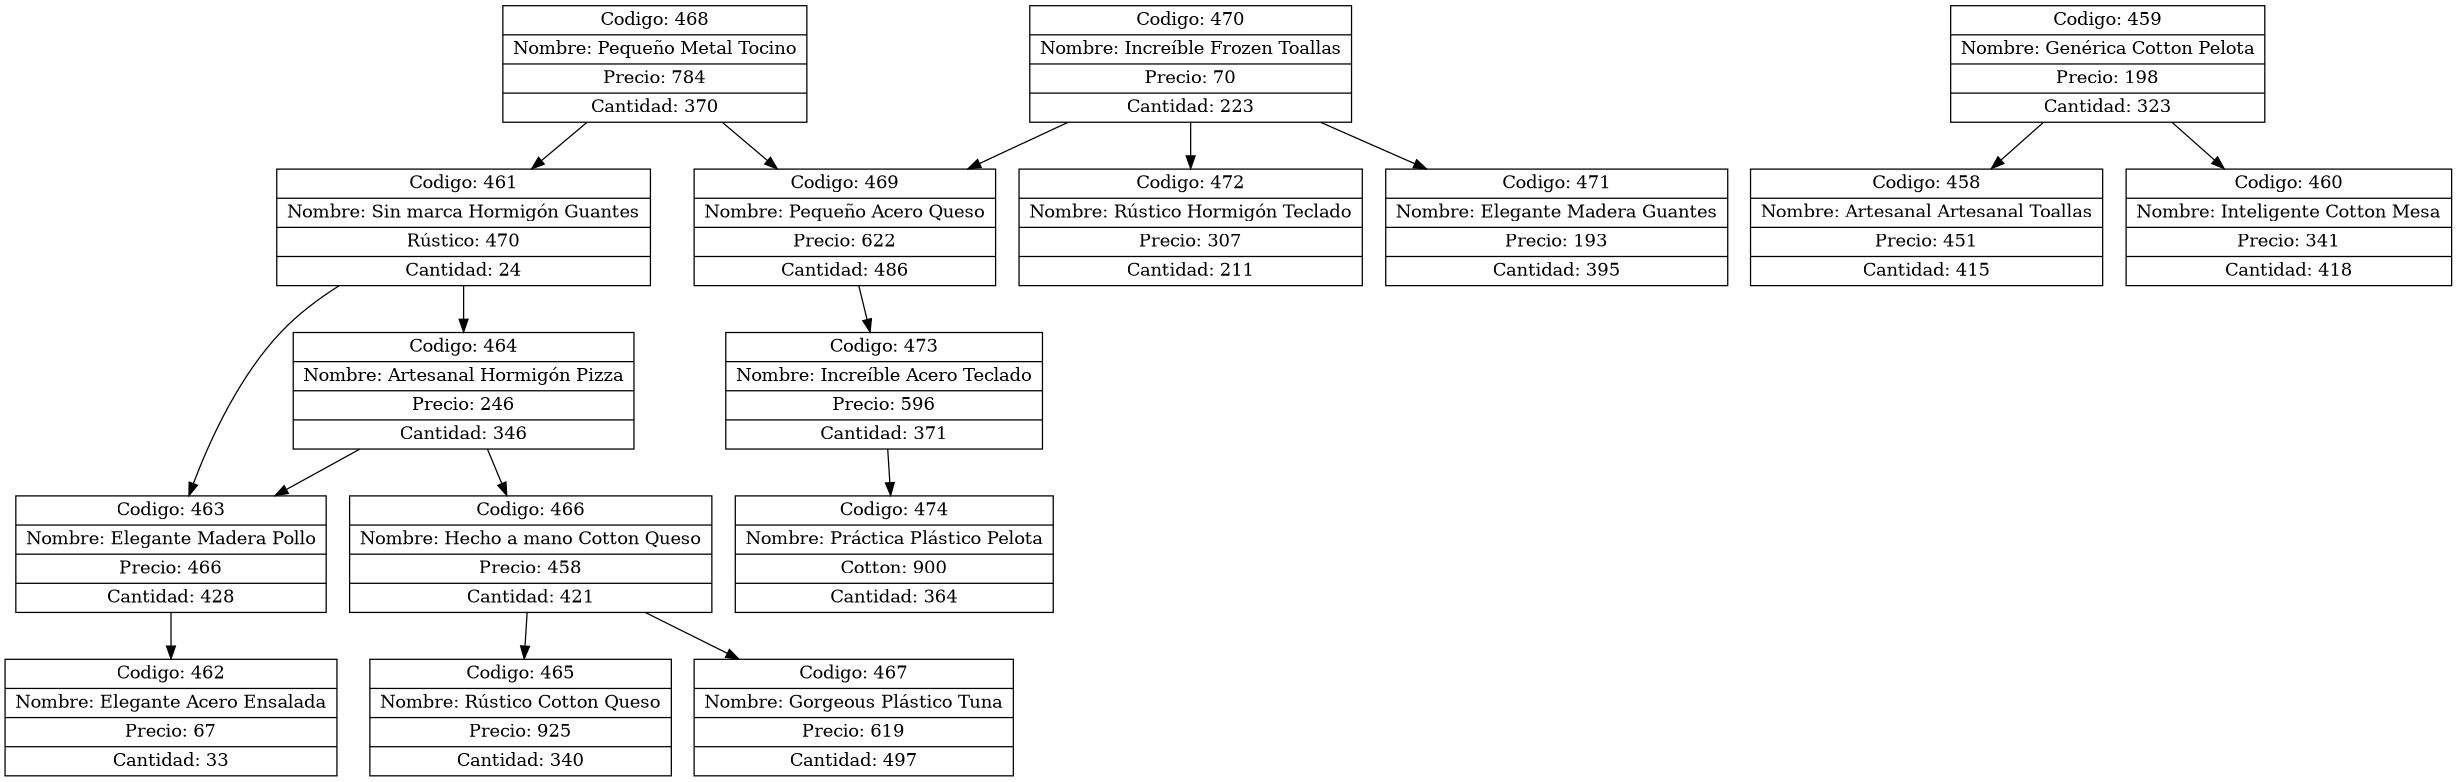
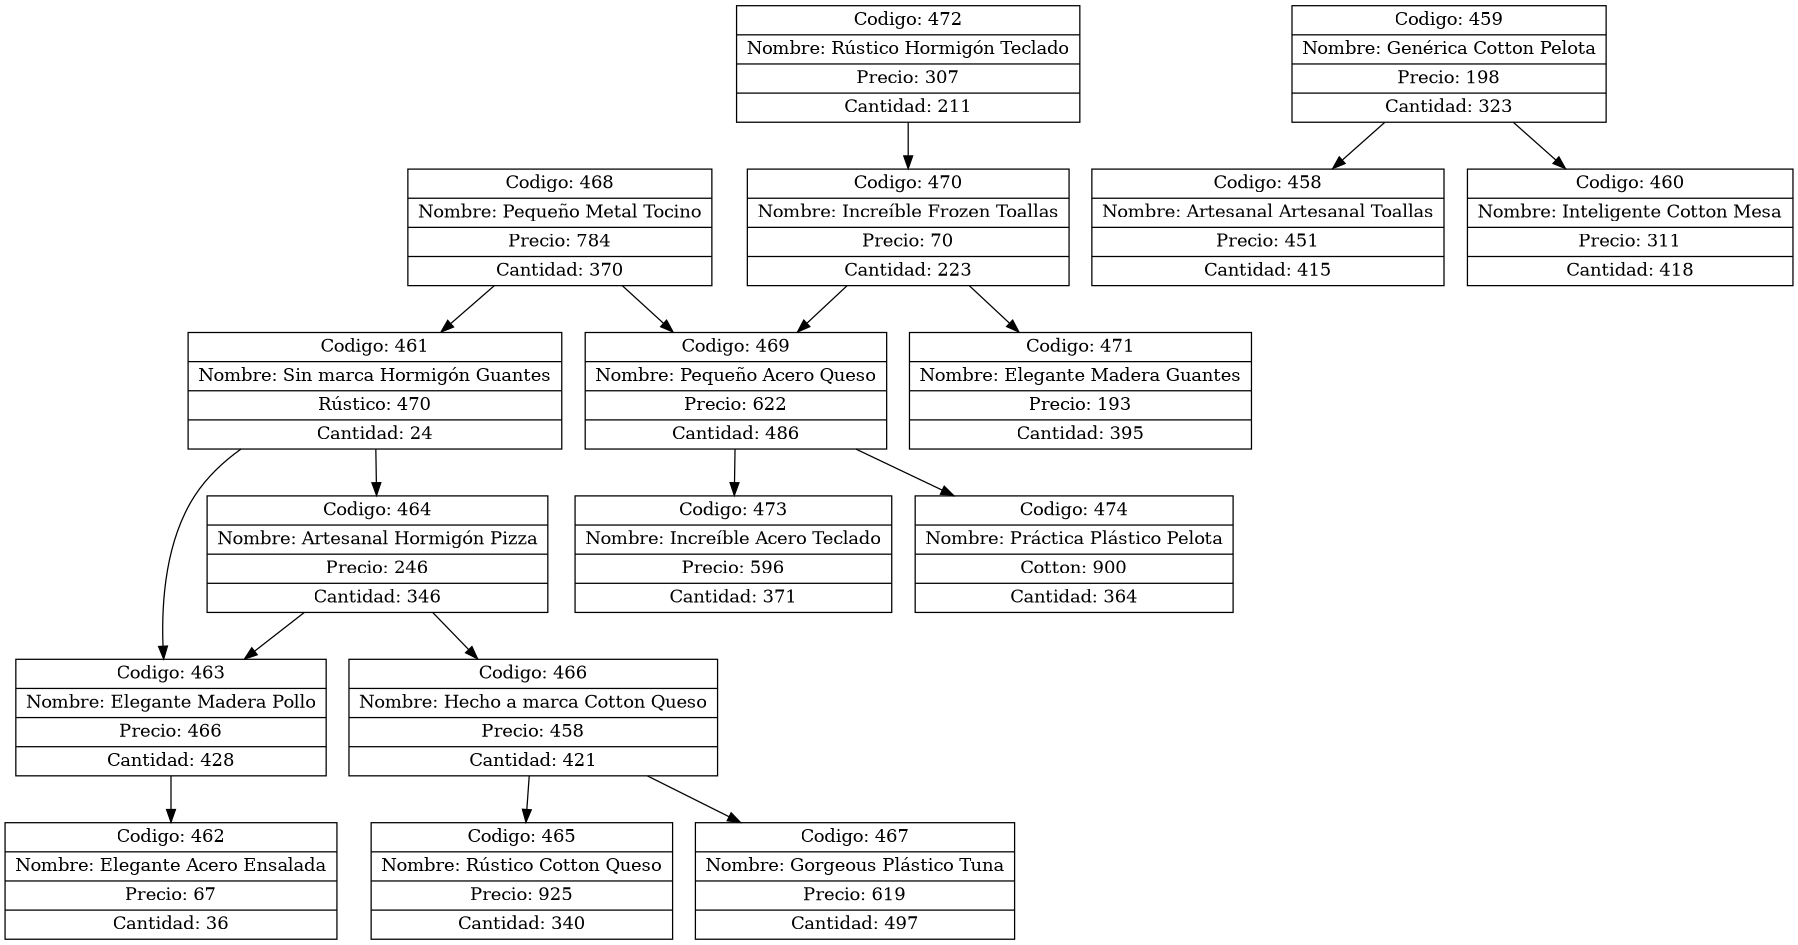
edge "Codigo: 470" -> "Codigo: 472": reversed
node "Codigo: 460": text "Precio: 341" -> "Precio: 311"
edge "Codigo: 473" -> "Codigo: 474": now "Codigo: 469" -> "Codigo: 474"
node "Codigo: 466": text "Nombre: Hecho a mano Cotton Queso" -> "Nombre: Hecho a marca Cotton Queso"
node "Codigo: 462": text "Cantidad: 33" -> "Cantidad: 36"
